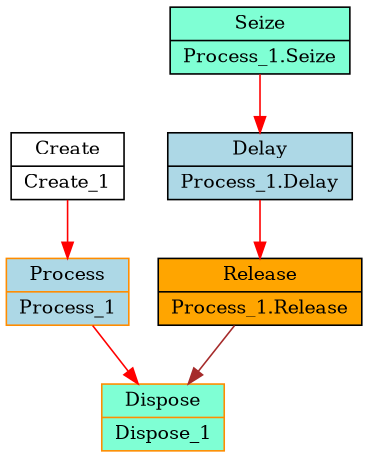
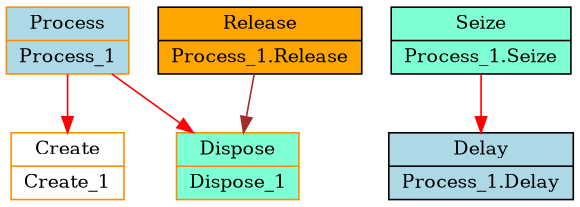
node "Create": color black -> darkorange
edge "Create" -> "Process": reversed
edge "Delay" -> "Release": removed
